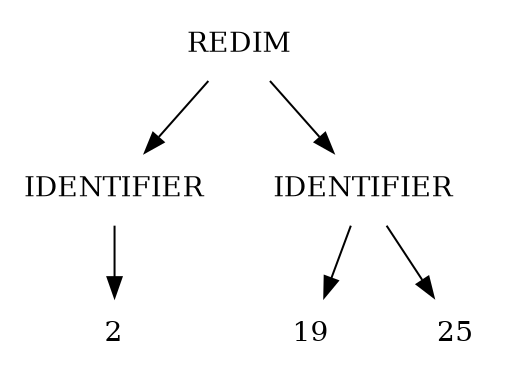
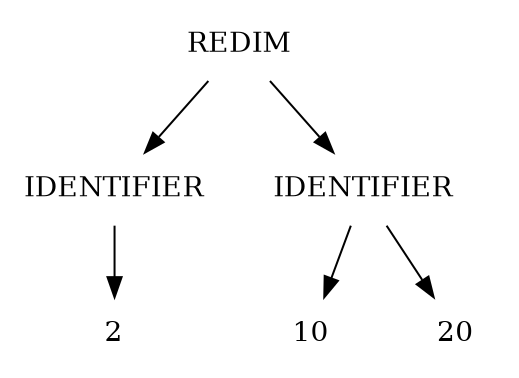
node "19": label "19" -> "10"
node "25": label "25" -> "20"
